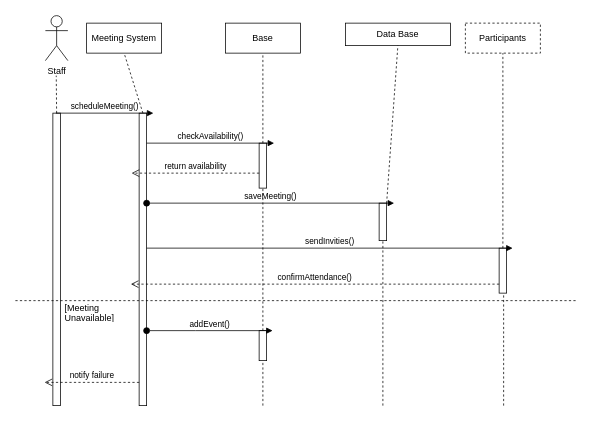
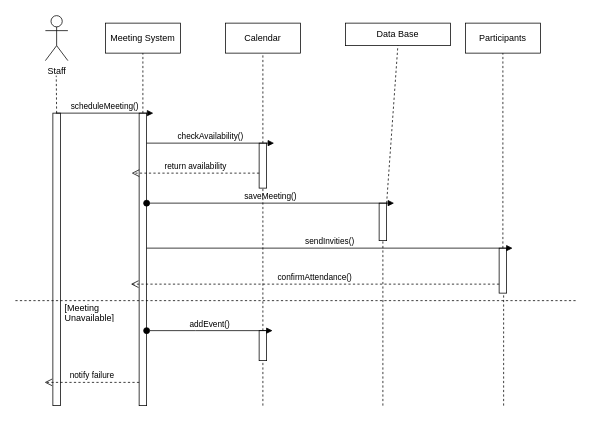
node "Meeting System": moved (124, 38) -> (143, 38)
node "Base": label "Base" -> "Calendar"
node "Participants": style dashed -> solid
